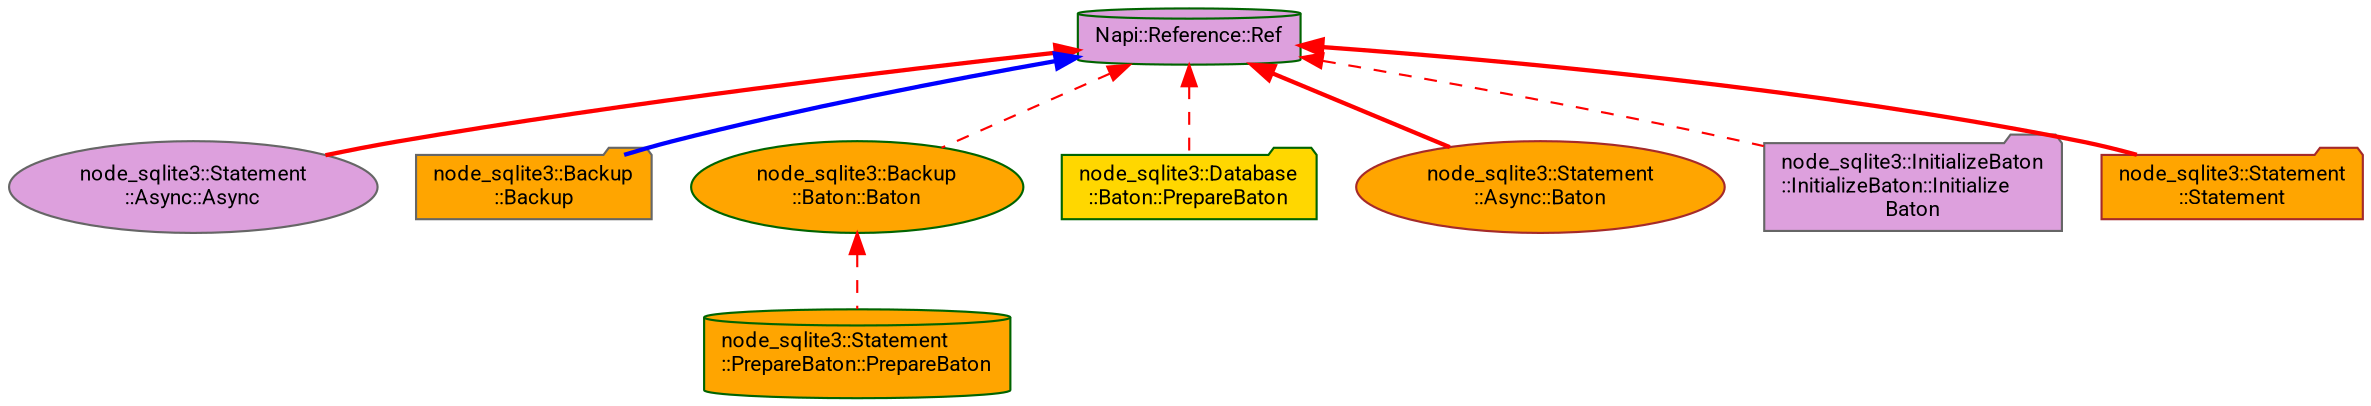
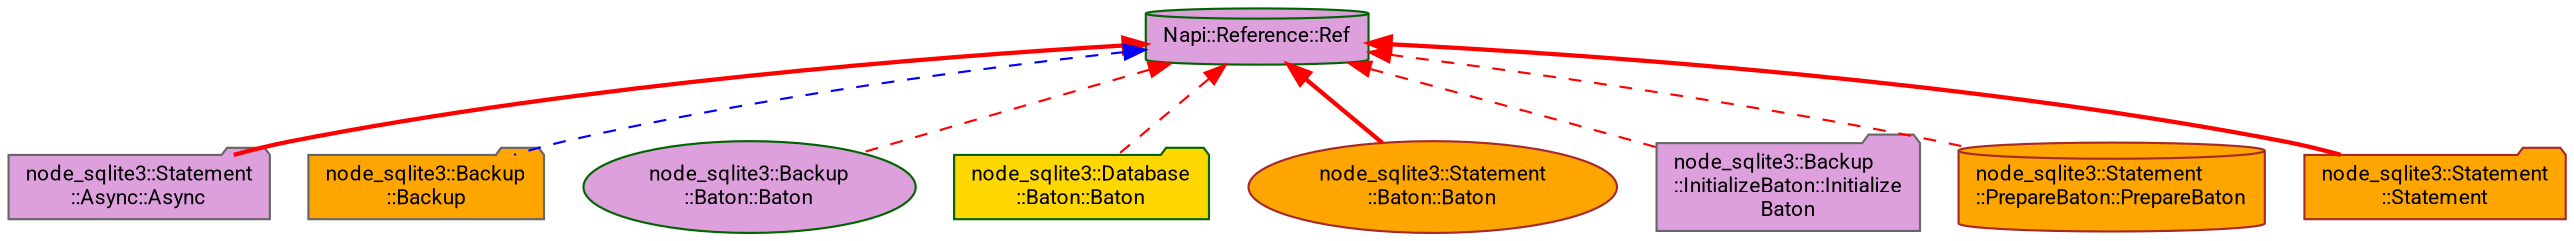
edge "node_sqlite3::Backup ::Backup" -> "Napi::Reference::Ref": style bold -> dashed
node "node_sqlite3::Statement ::Async::Async": shape ellipse -> folder
node "node_sqlite3::Backup ::Baton::Baton": fillcolor orange -> plum
node "node_sqlite3::Database ::Baton::PrepareBaton": label "node_sqlite3::Database ::Baton::PrepareBaton" -> "node_sqlite3::Database ::Baton::Baton"
node "node_sqlite3::Statement ::Async::Baton": label "node_sqlite3::Statement ::Async::Baton" -> "node_sqlite3::Statement ::Baton::Baton"
node "node_sqlite3::InitializeBaton ::InitializeBaton::Initialize Baton": label "node_sqlite3::InitializeBaton ::InitializeBaton::Initialize Baton" -> "node_sqlite3::Backup ::InitializeBaton::Initialize Baton"
edge "node_sqlite3::Statement ::PrepareBaton::PrepareBaton" -> "node_sqlite3::Backup ::Baton::Baton": now "node_sqlite3::Statement ::PrepareBaton::PrepareBaton" -> "Napi::Reference::Ref"
node "node_sqlite3::Statement ::PrepareBaton::PrepareBaton": color darkgreen -> brown
